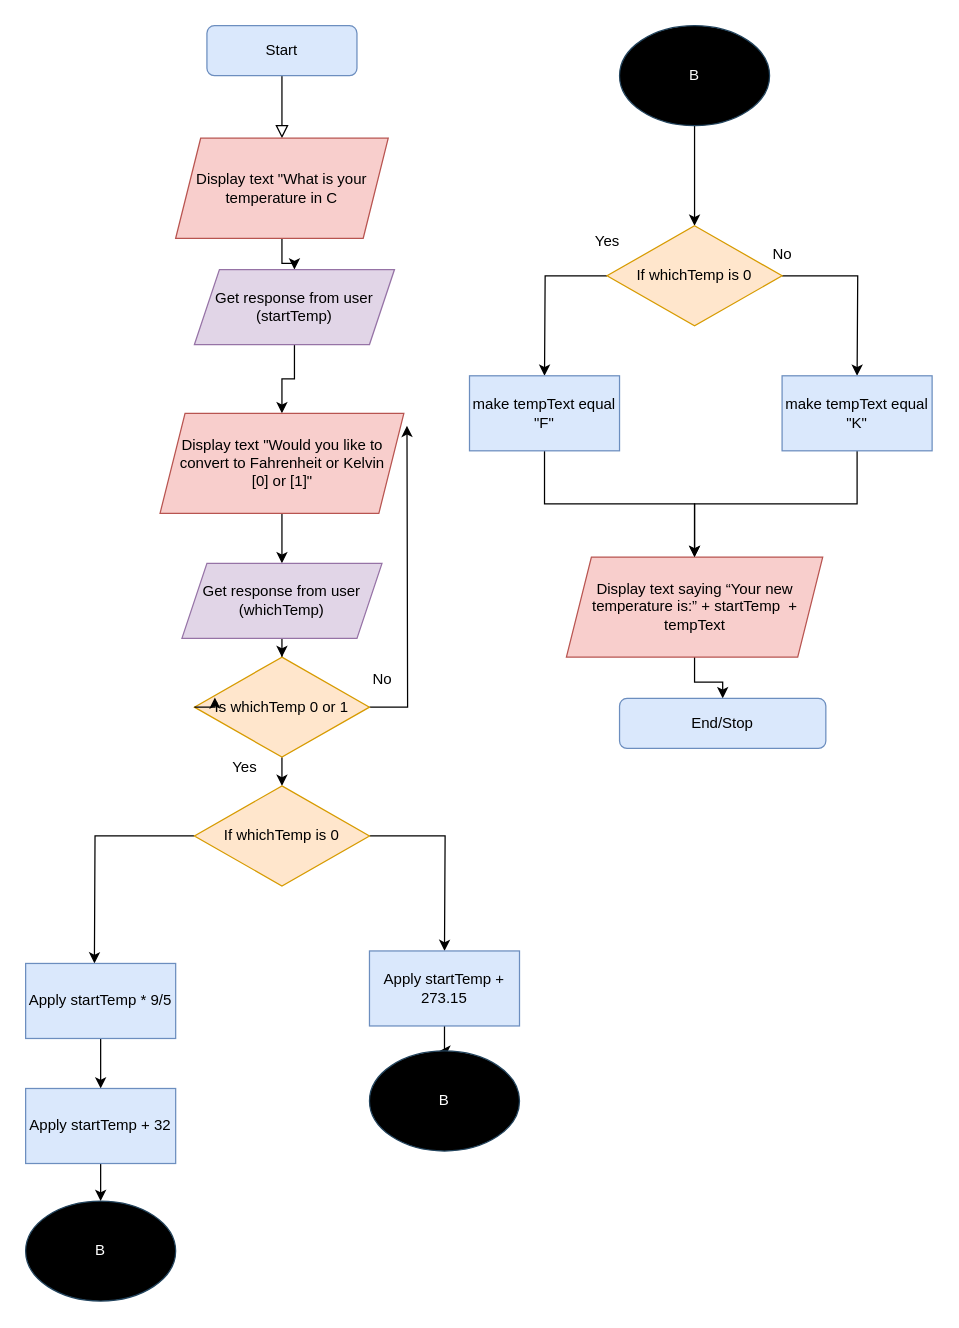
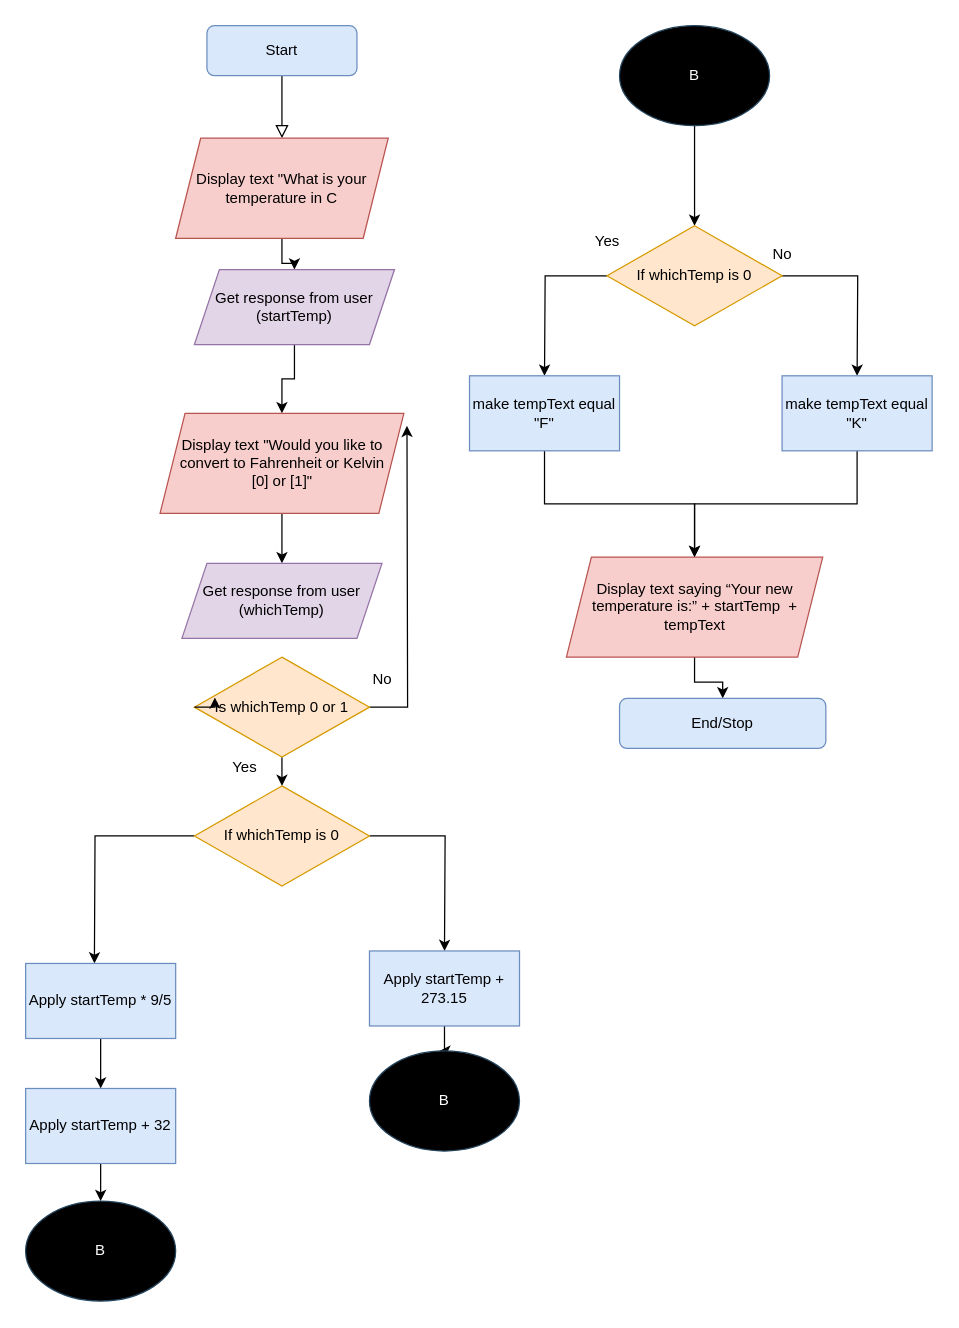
edge "Get response from user (whichTemp)" -> "Is whichTemp 0 or 1": removed
